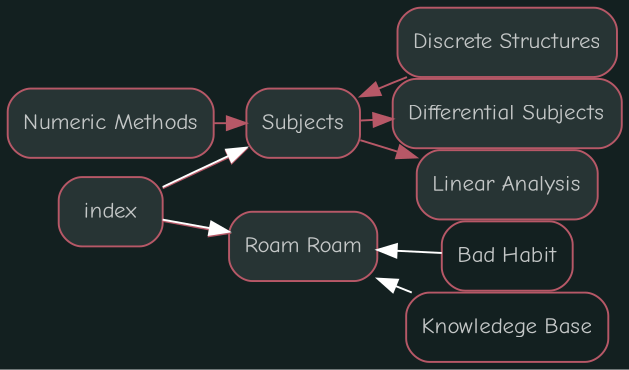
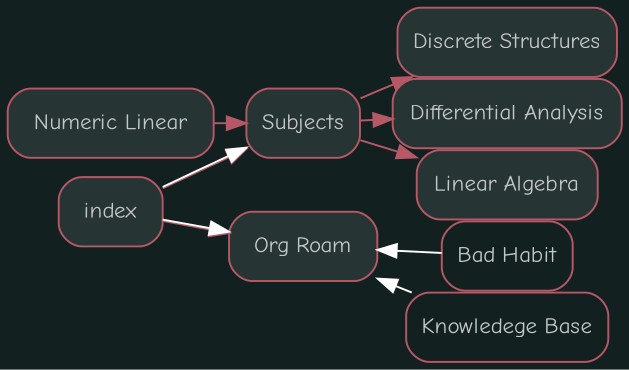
edge "Discrete Structures" -> "Subjects": reversed
node "Differential Subjects": label "Differential Subjects" -> "Differential Analysis"
node "Numeric Methods": label "Numeric Methods" -> "Numeric Linear"
node "Linear Analysis": label "Linear Analysis" -> "Linear Algebra"
node "Roam Roam": label "Roam Roam" -> "Org Roam"
